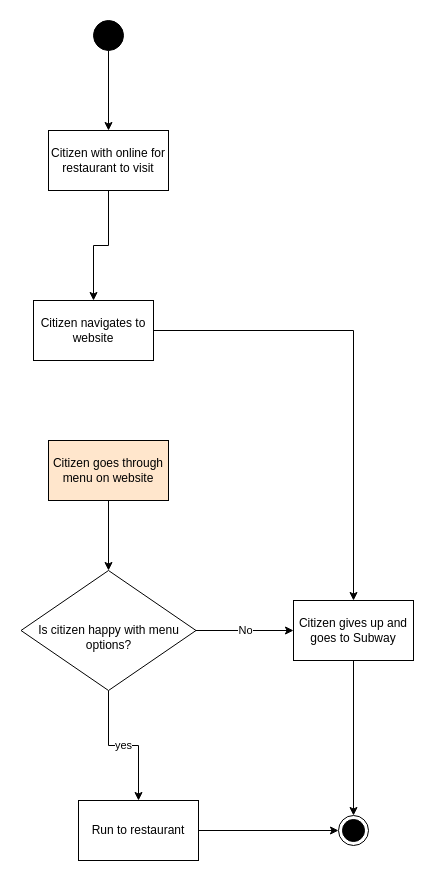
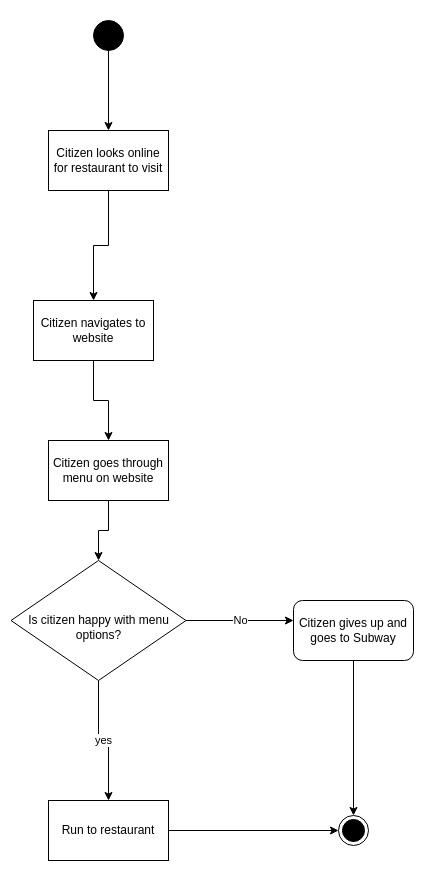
node "Citizen with online for restaurant to visit": label "Citizen with online for restaurant to visit" -> "Citizen looks online for restaurant to visit"
edge "Citizen navigates to website" -> "Citizen gives up and goes to Subway": now "Citizen navigates to website" -> "Citizen goes through menu on website"
node "Citizen goes through menu on website": fillcolor #ffe6cc -> #ffffff
node "Is citizen happy with menu options?": moved (109, 631) -> (99, 621)
node "Citizen gives up and goes to Subway": shape rectangle -> rounded rectangle
node "Run to restaurant": moved (139, 831) -> (109, 831)
